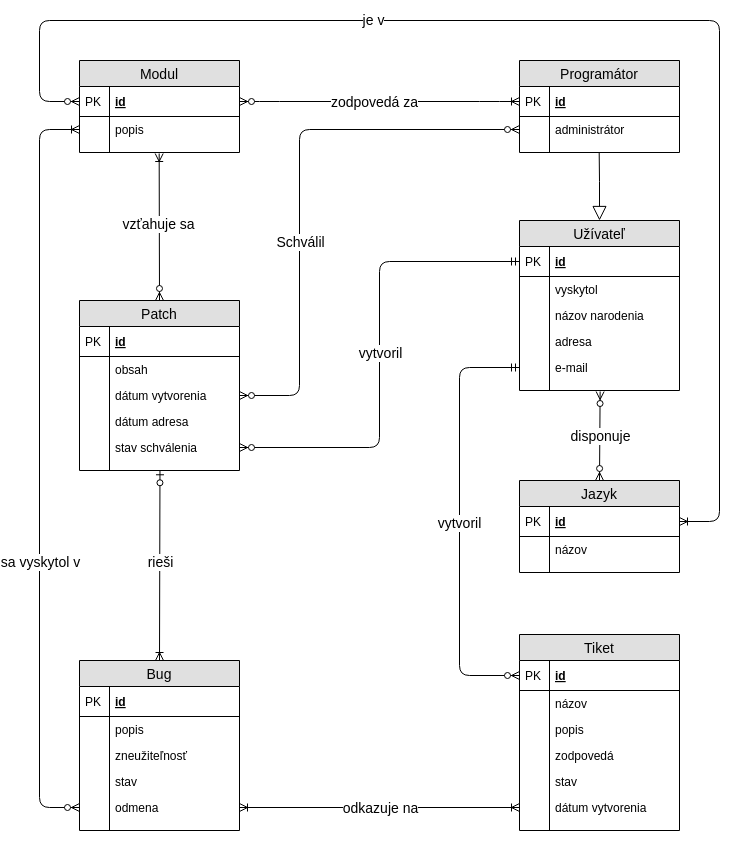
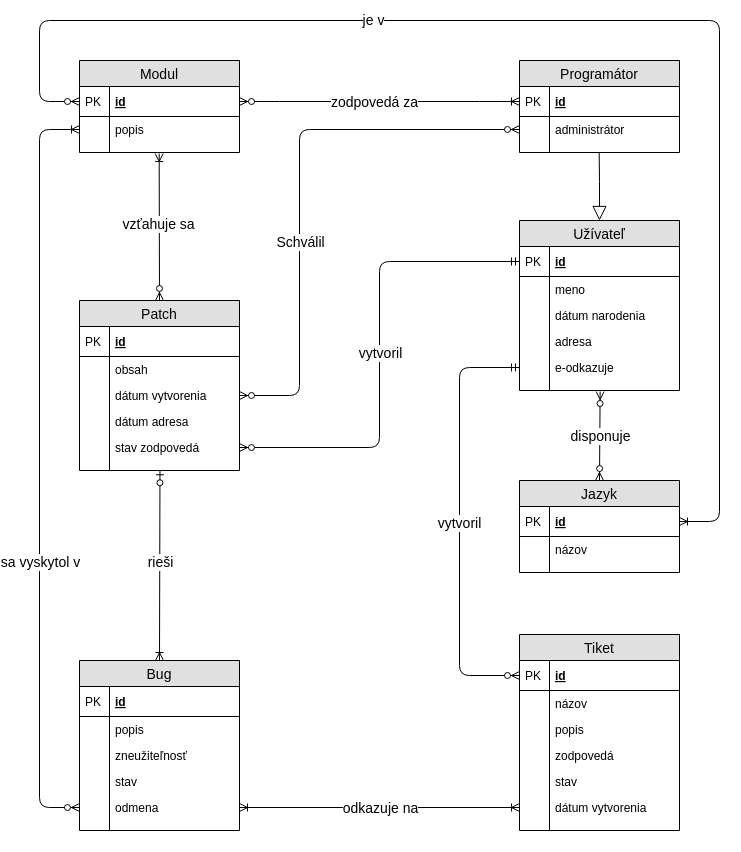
node "vyskytol": label "vyskytol" -> "meno"
node "názov narodenia": label "názov narodenia" -> "dátum narodenia"
node "e-mail": label "e-mail" -> "e-odkazuje"
node "stav schválenia": label "stav schválenia" -> "stav zodpovedá"
